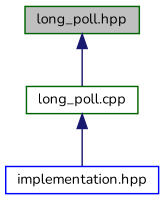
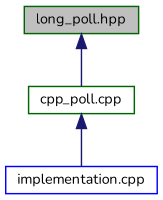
node "long_poll.cpp": label "long_poll.cpp" -> "cpp_poll.cpp"
node "implementation.hpp": label "implementation.hpp" -> "implementation.cpp"
